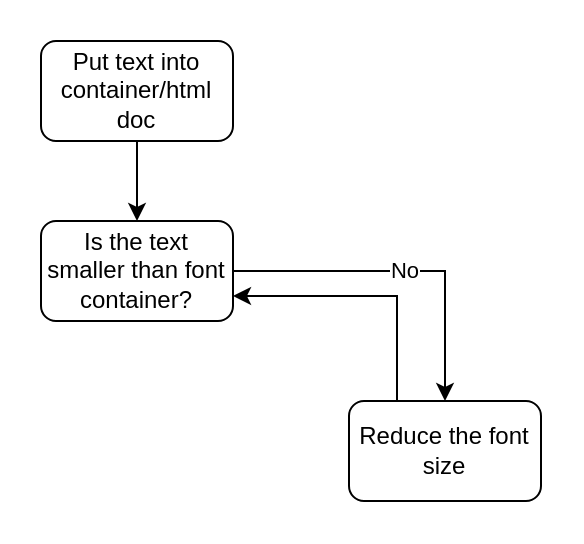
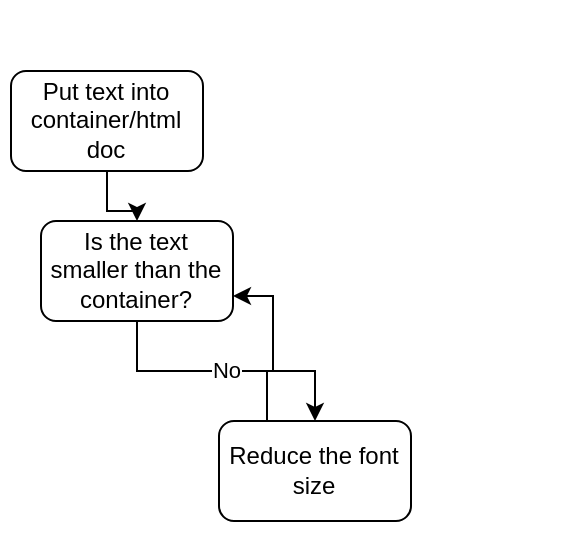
node "Put text into container/html doc": moved (137, 91) -> (107, 121)
node "Is the text smaller than font container?": label "Is the text smaller than font container?" -> "Is the text smaller than the container?"
node "Reduce the font size": moved (445, 451) -> (315, 471)
